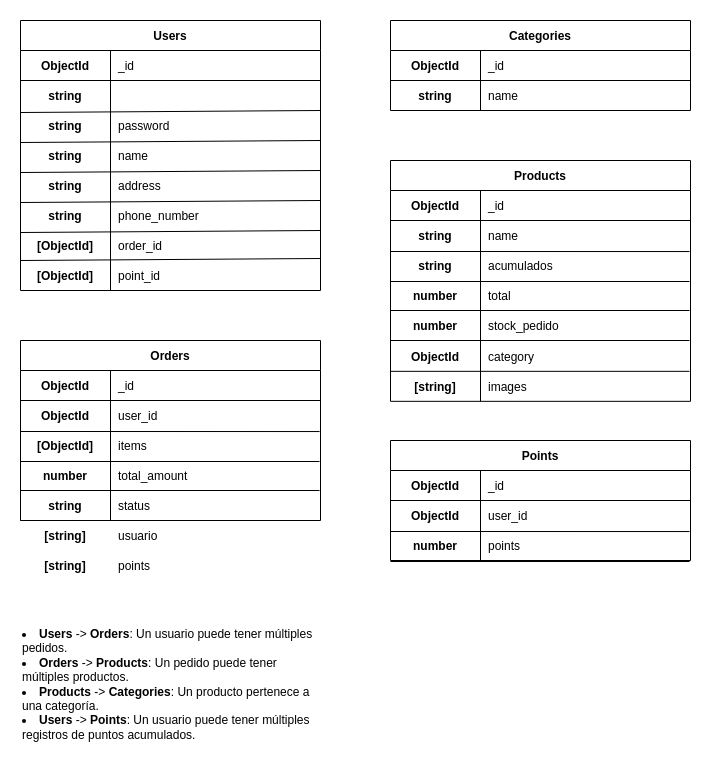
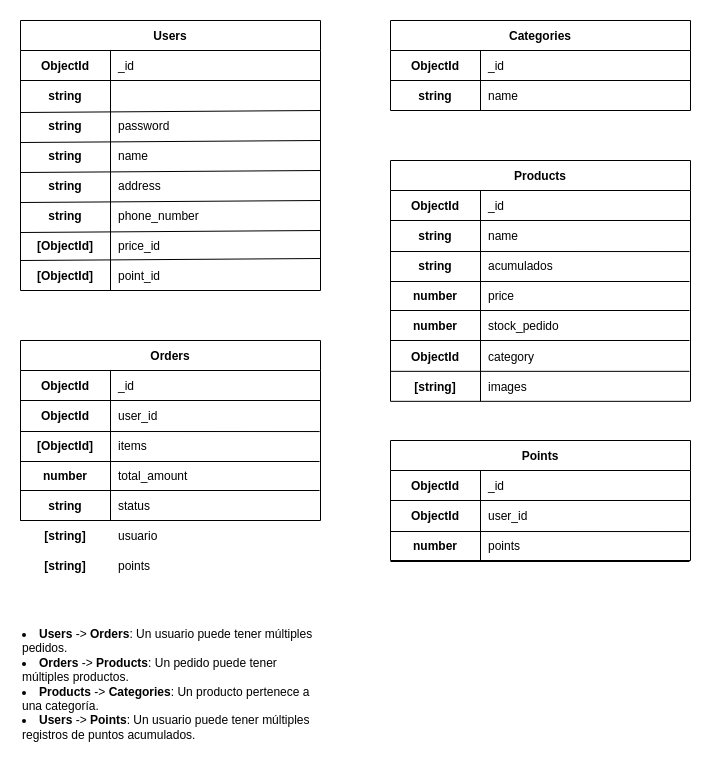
node "order_id": label "order_id" -> "price_id"
node "total": label "total" -> "price"
